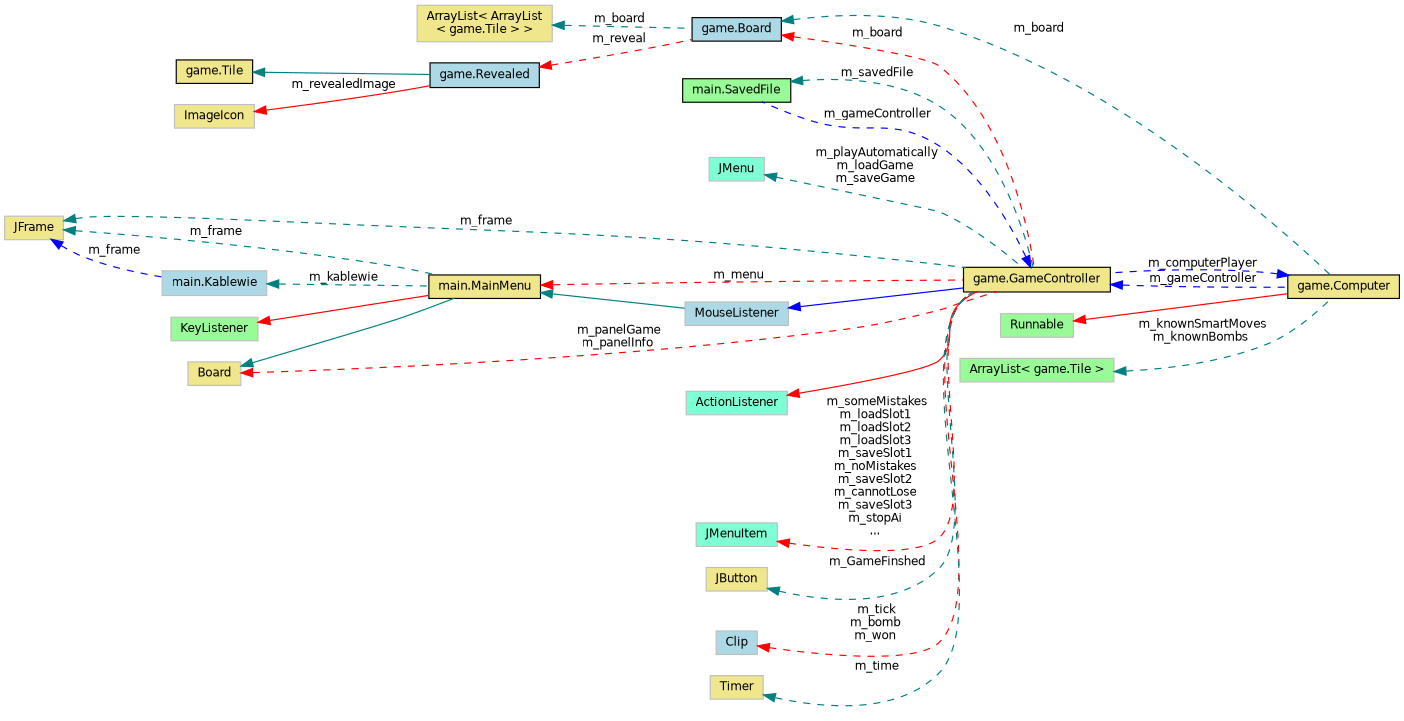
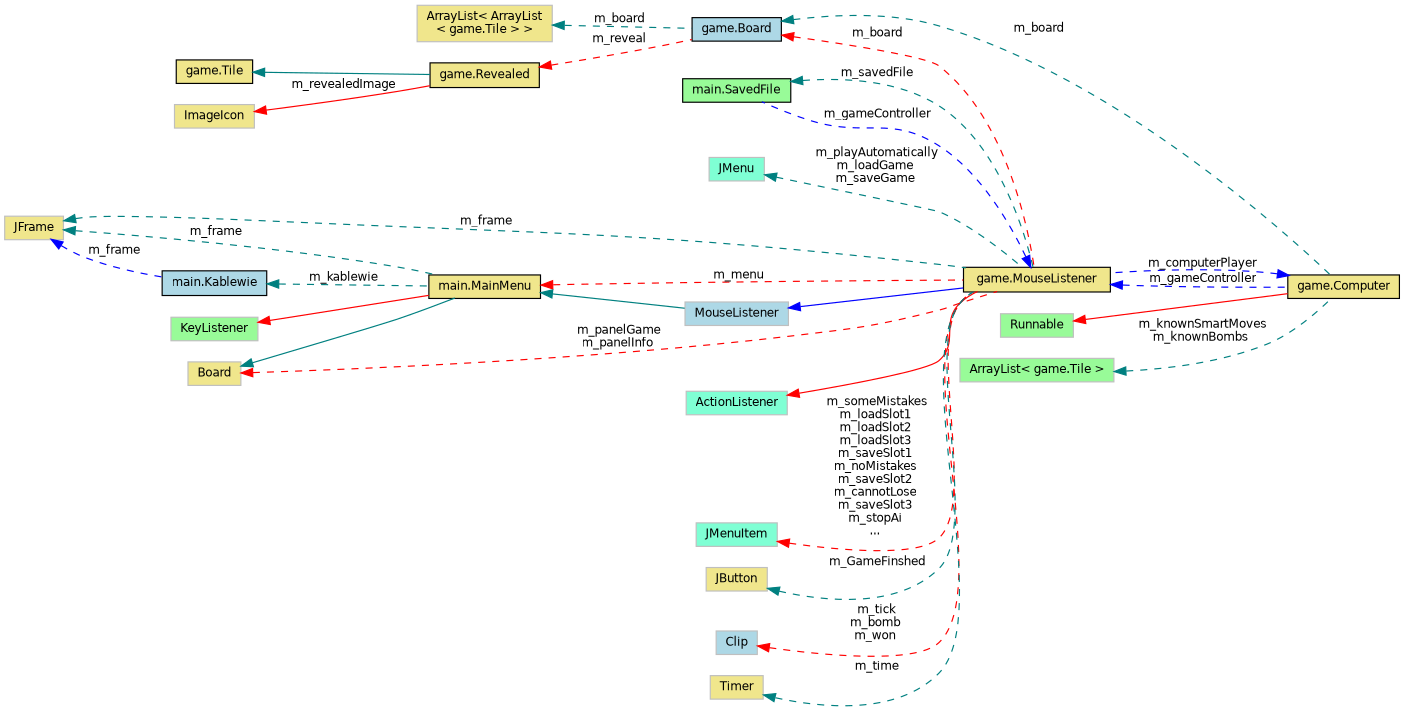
node "game.Revealed": fillcolor lightblue -> khaki
node "game.GameController": label "game.GameController" -> "game.MouseListener"
node "main.Kablewie": color grey75 -> black
